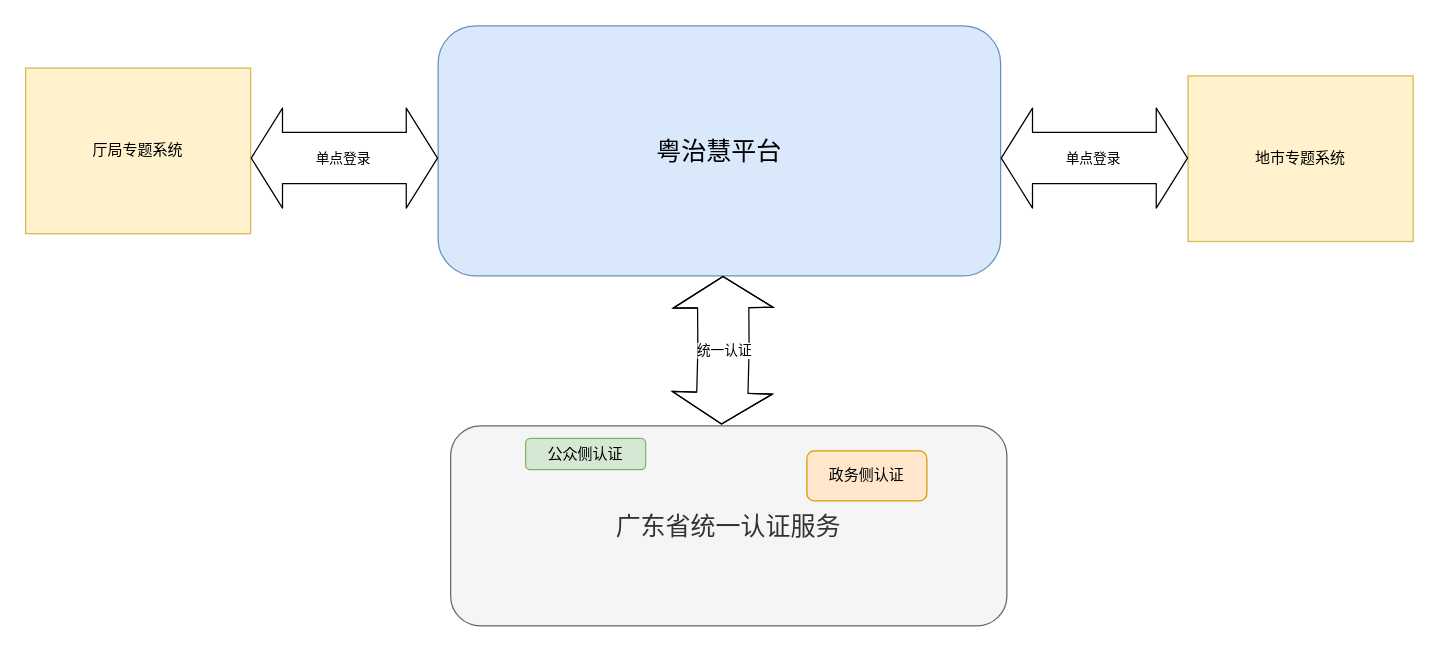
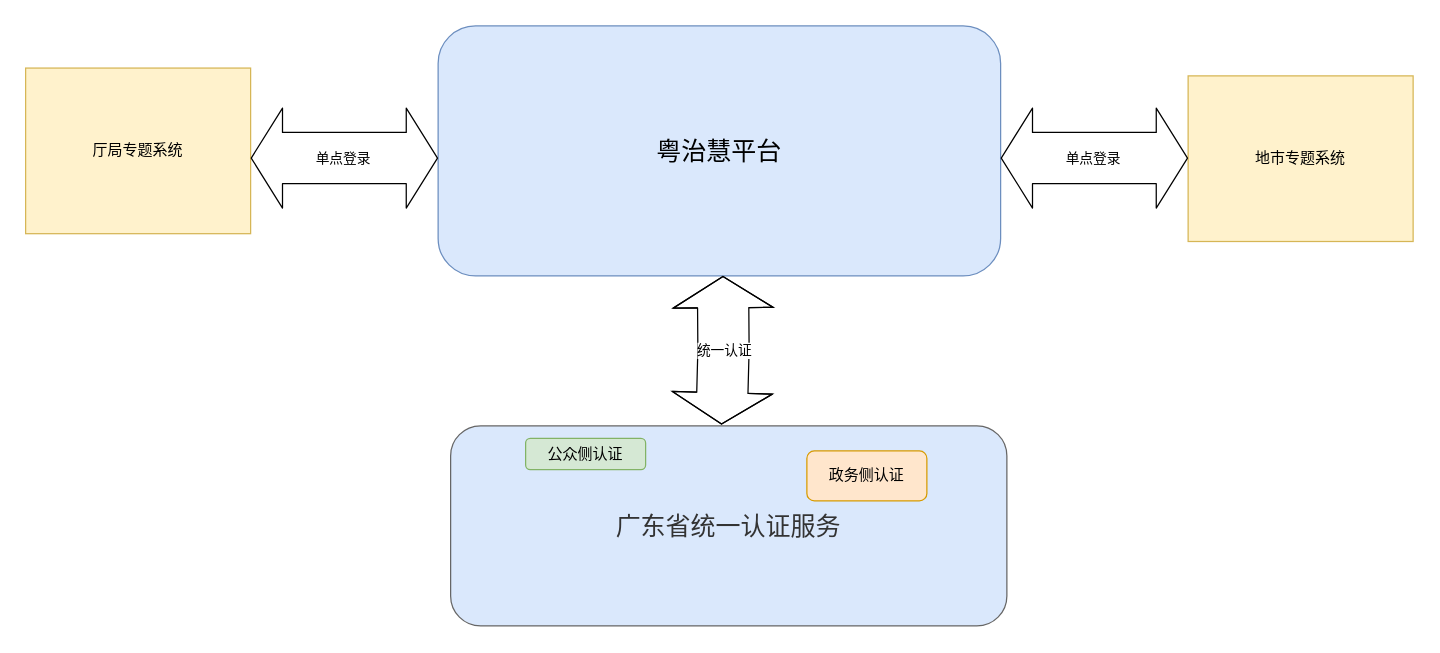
node "广东省统一认证服务": fillcolor #f5f5f5 -> #dae8fc
